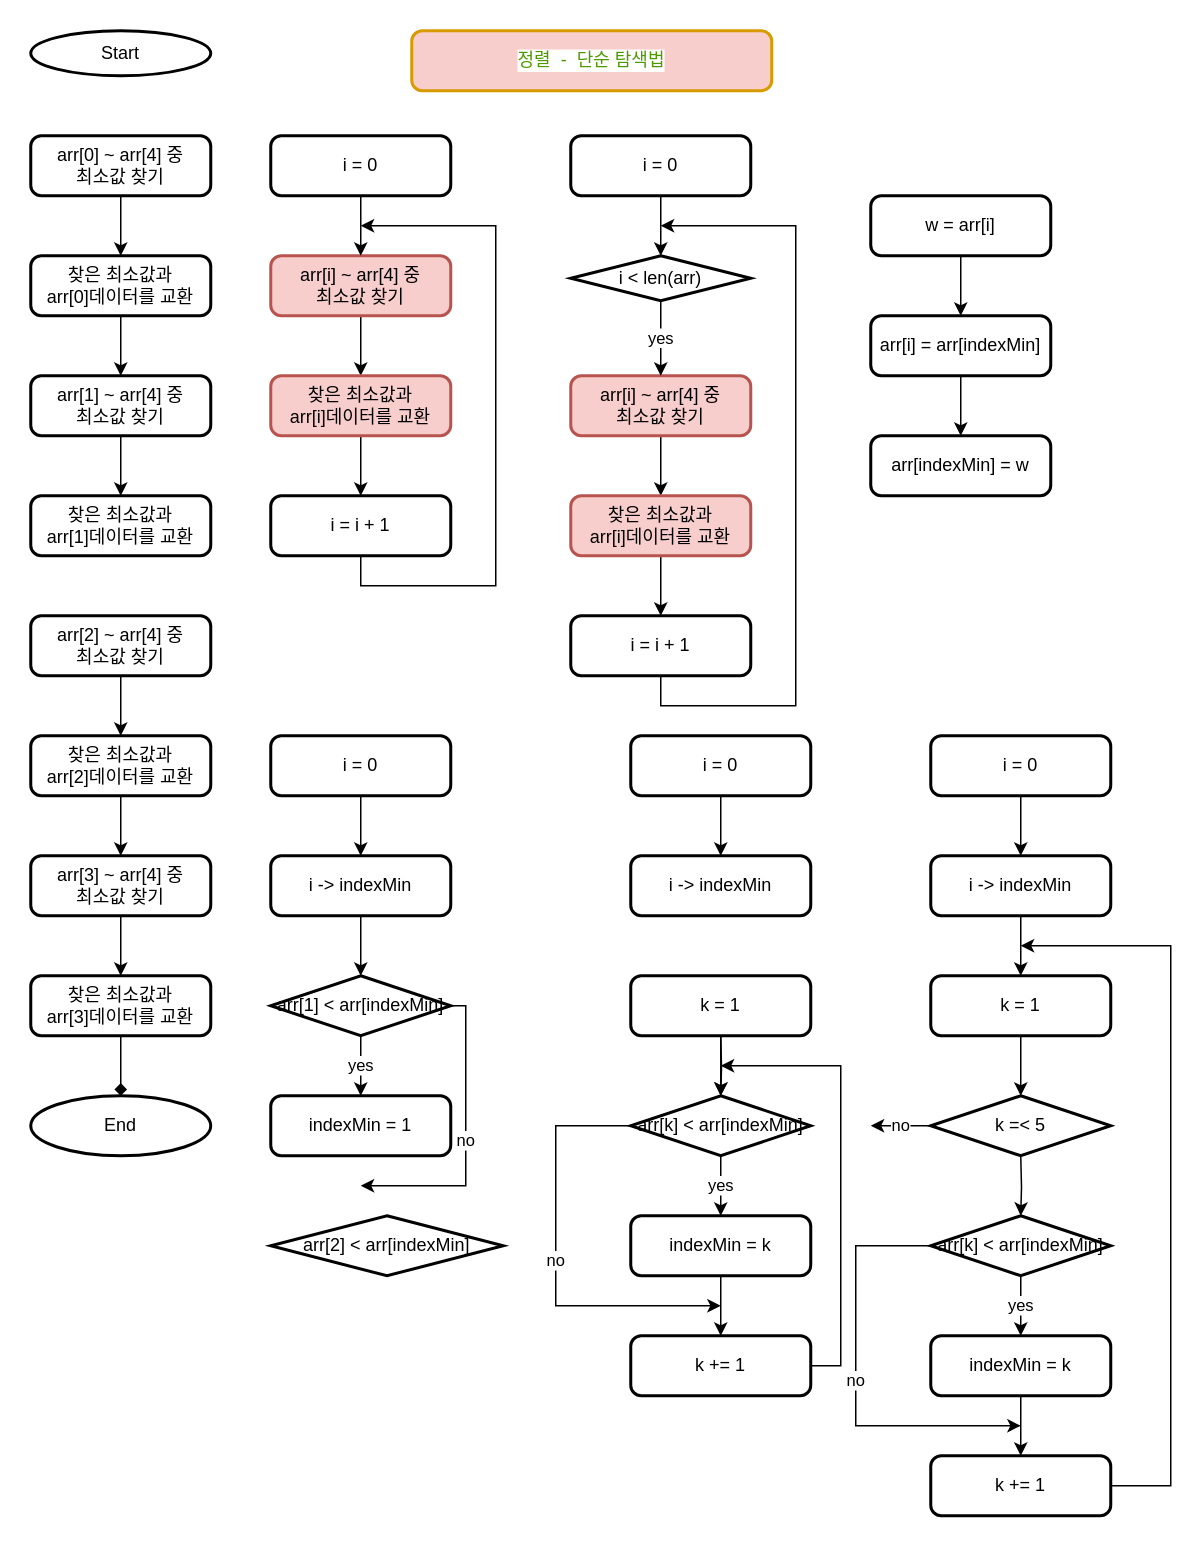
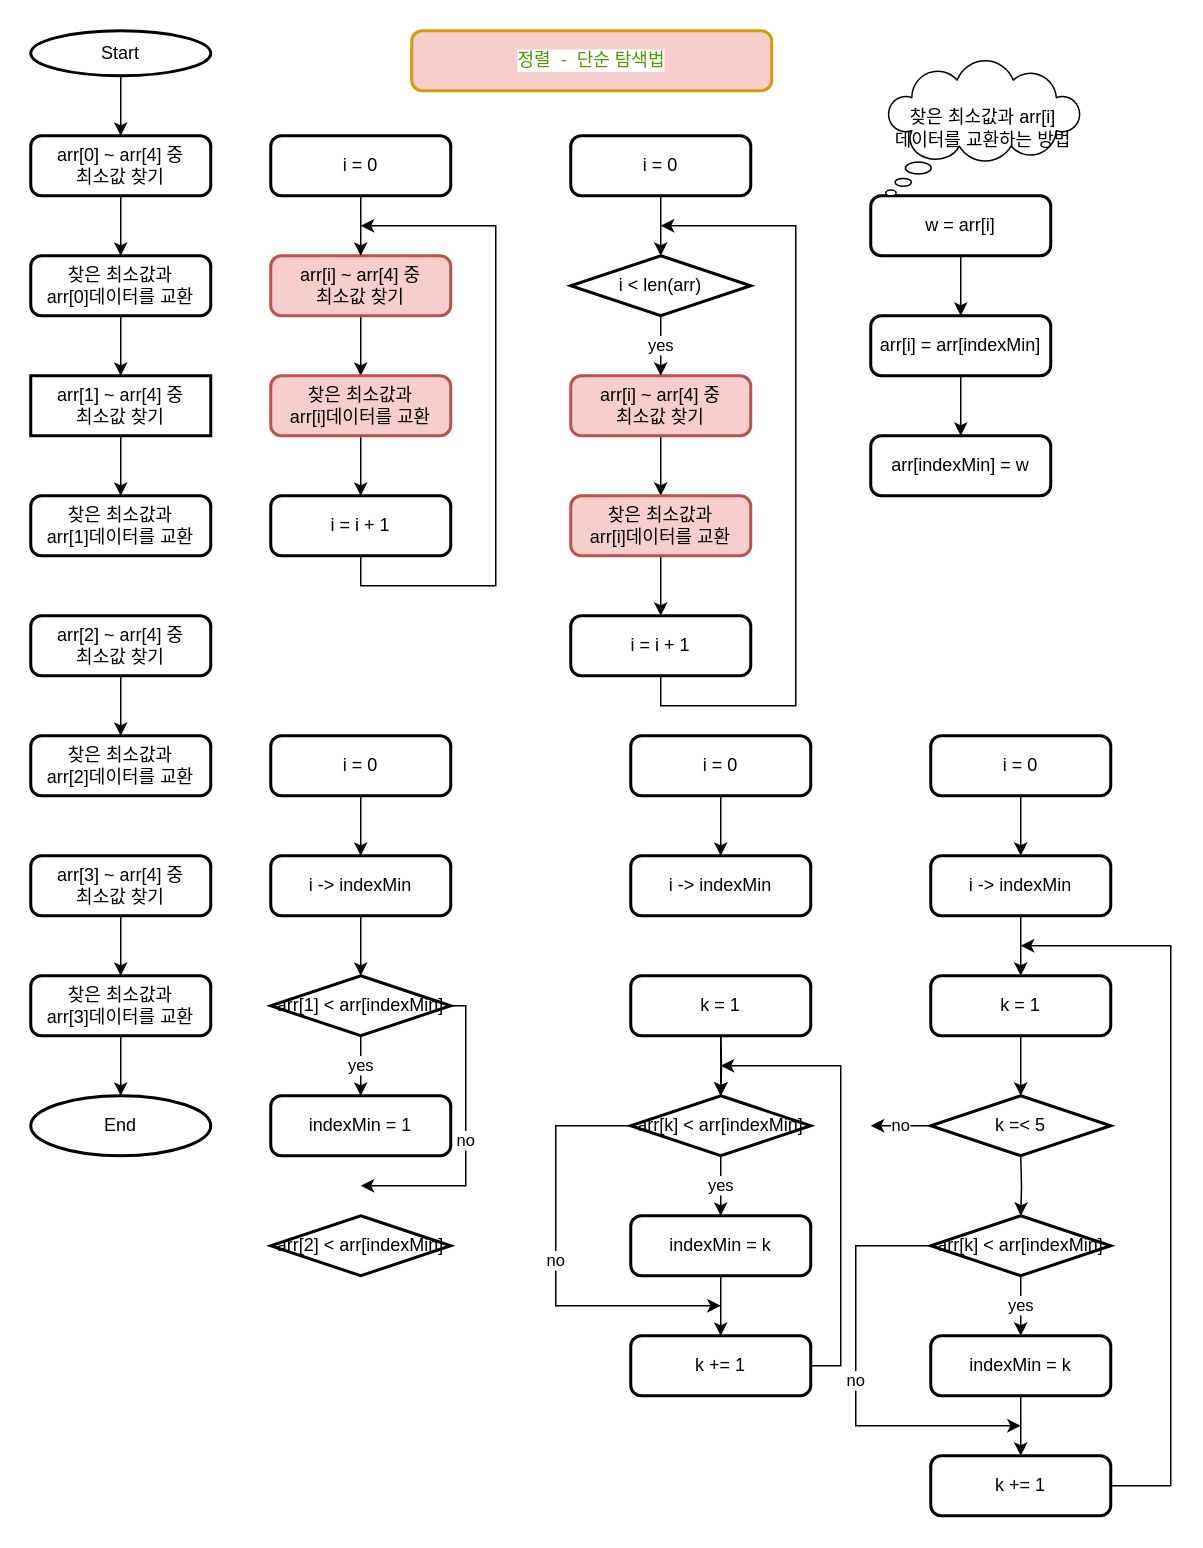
edge "Start" -> "arr[0] ~ arr[4] 중 최소값 찾기": added
node "찾은 최소값과 arr[i] 데이터를 교환하는 방법": added
node "i < len(arr)": size 180x45 -> 180x60
node "arr[1] ~ arr[4] 중 최소값 찾기": shape rounded rectangle -> rectangle
edge "찾은 최소값과 arr[2]데이터를 교환" -> "arr[3] ~ arr[4] 중 최소값 찾기": removed
edge "찾은 최소값과 arr[3]데이터를 교환" -> "End": arrowhead diamond -> classic
node "arr[2] < arr[indexMin]": size 233x60 -> 180x60
